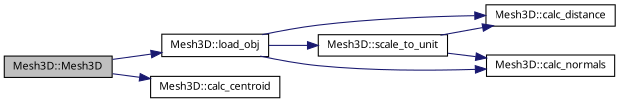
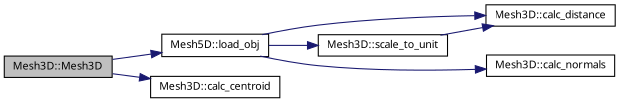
node "Mesh3D::load_obj": label "Mesh3D::load_obj" -> "Mesh5D::load_obj"
edge "Mesh3D::scale_to_unit" -> "Mesh3D::calc_normals": removed
